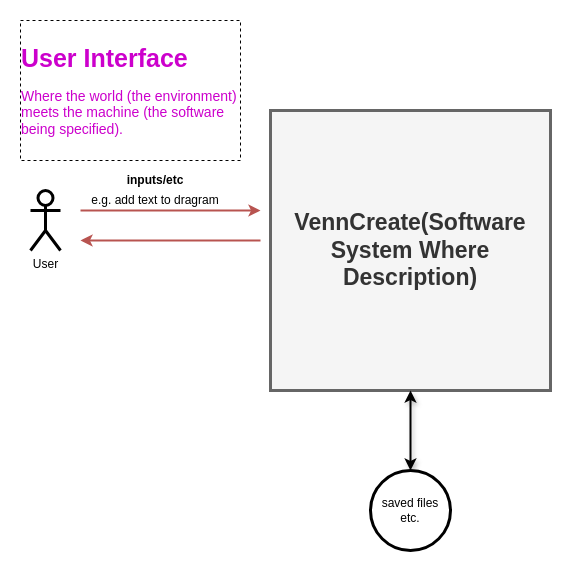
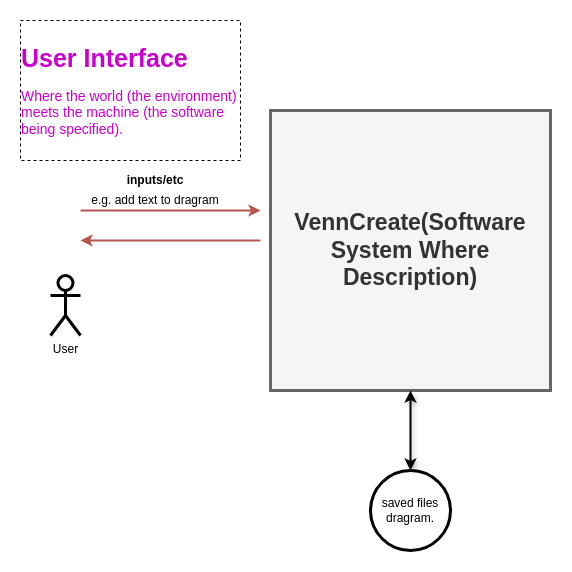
node "User": moved (46, 221) -> (66, 306)
node "saved files etc.": label "saved files etc." -> "saved files dragram."
